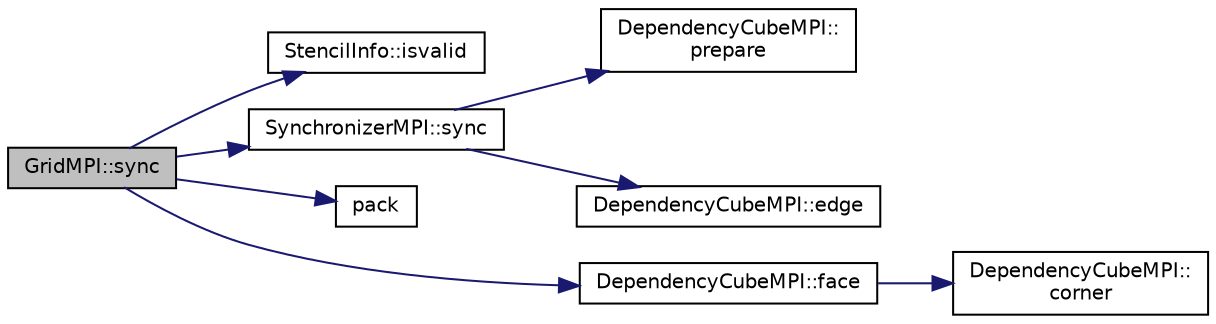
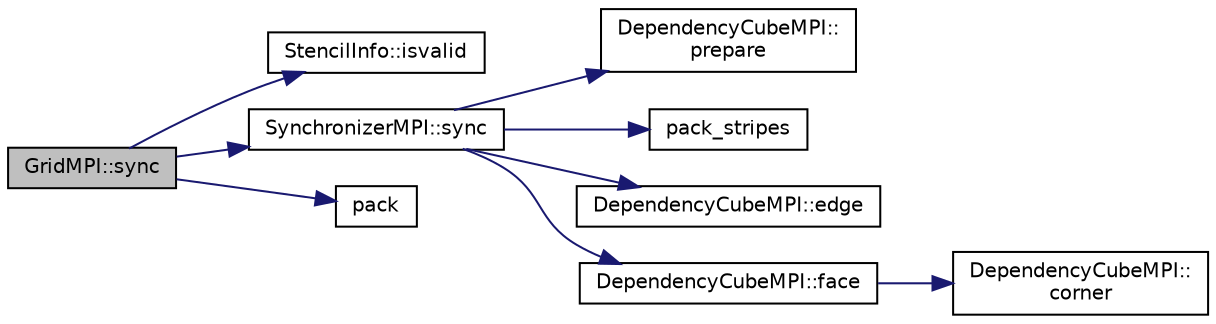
node "pack_stripes": added
edge "GridMPI::sync" -> "DependencyCubeMPI::face": now "SynchronizerMPI::sync" -> "DependencyCubeMPI::face"
